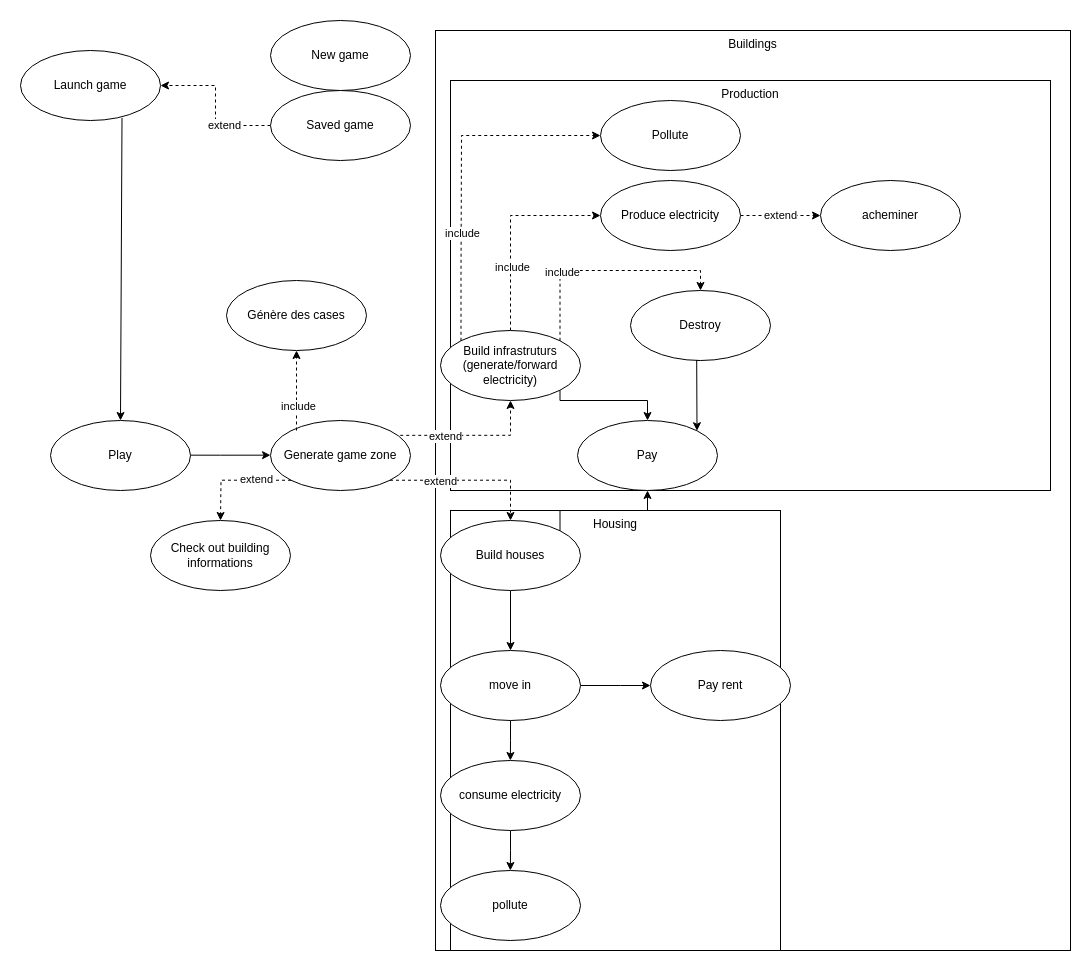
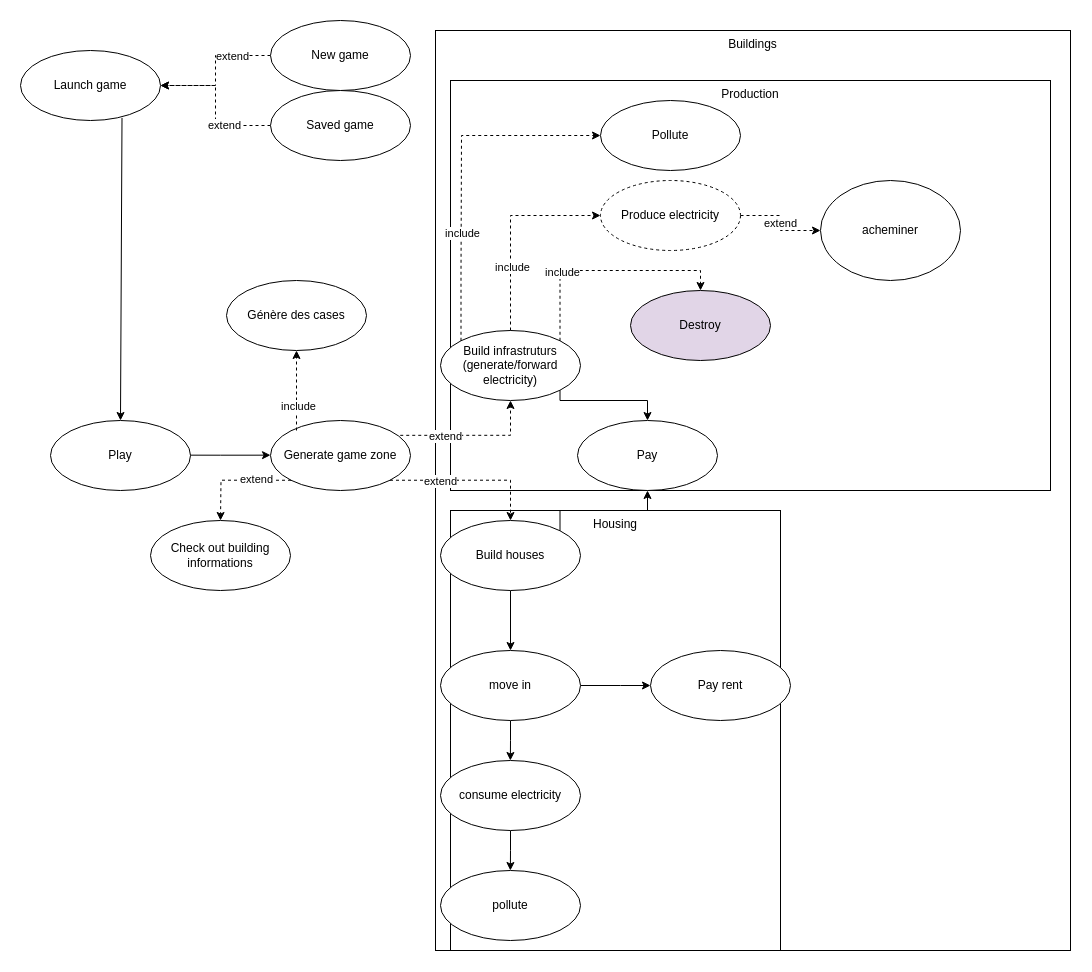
edge "New game" -> "Launch game": added, label "extend"
node "Produce electricity": style solid -> dashed
node "acheminer": size 140x70 -> 140x100
node "Destroy": fillcolor #ffffff -> #e1d5e7
edge "Destroy" -> "Pay": removed
